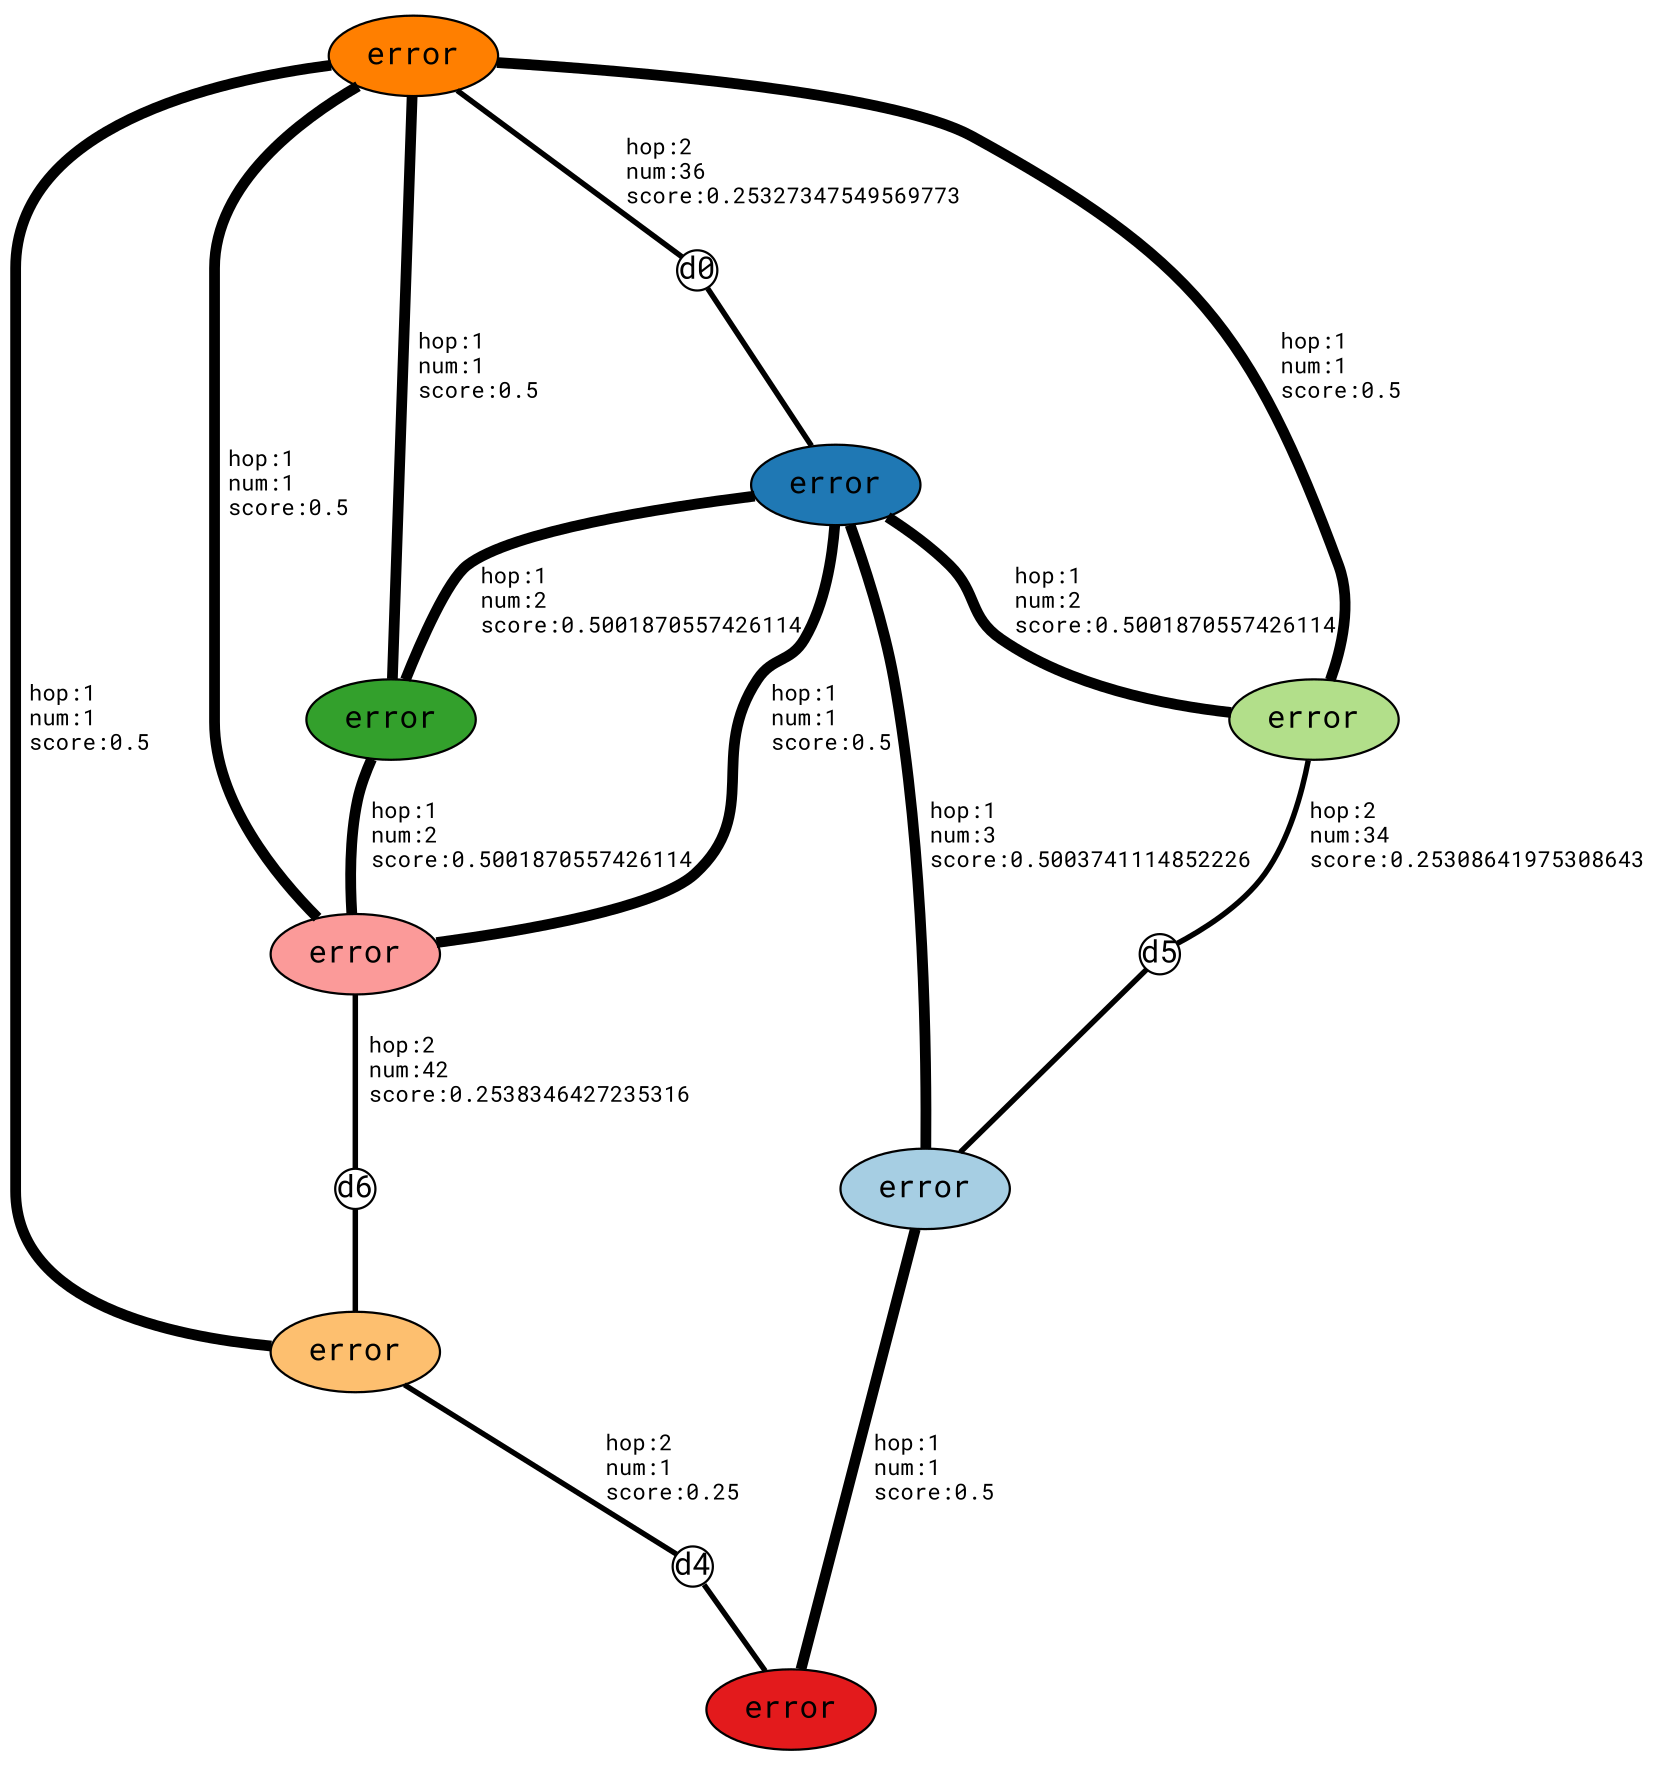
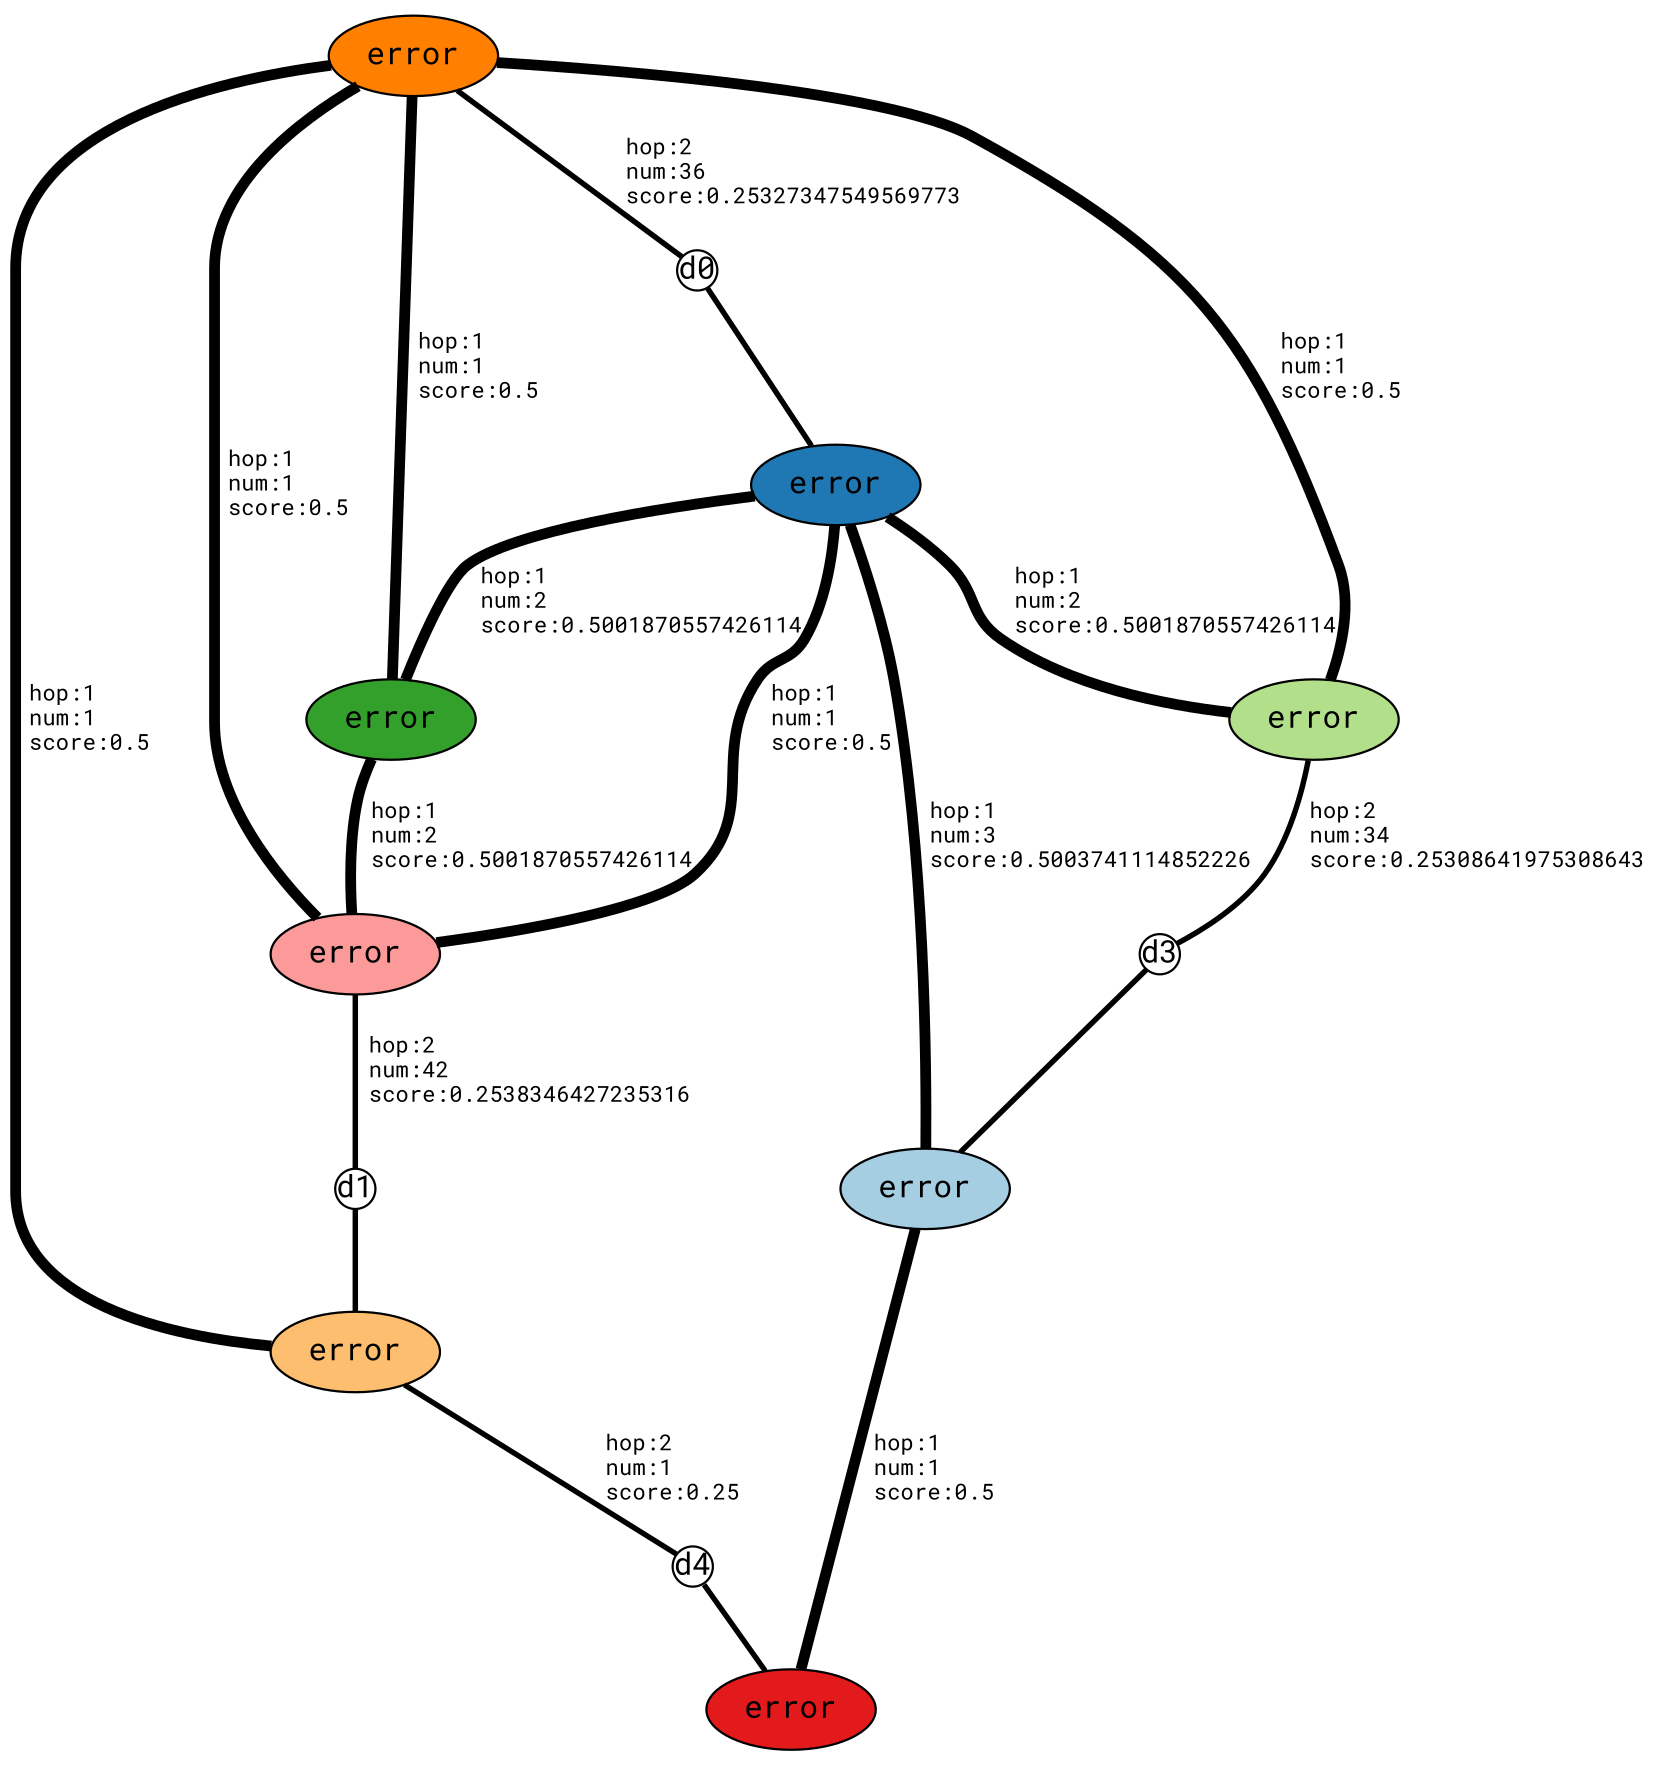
node "d5": label "d5" -> "d3"
node "d6": label "d6" -> "d1"
